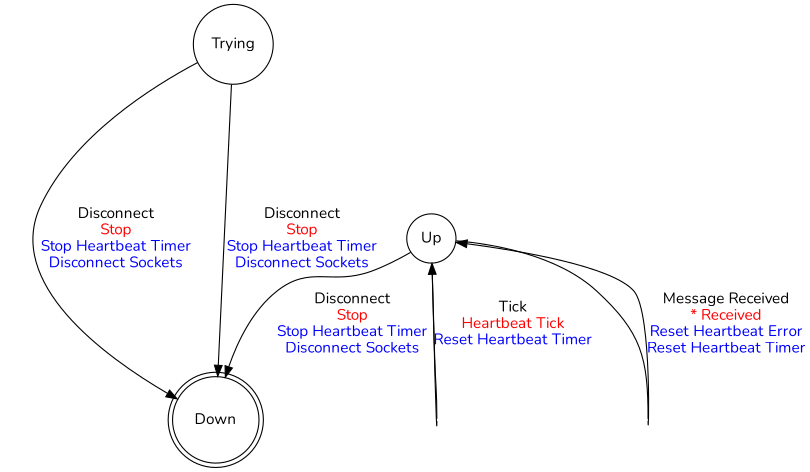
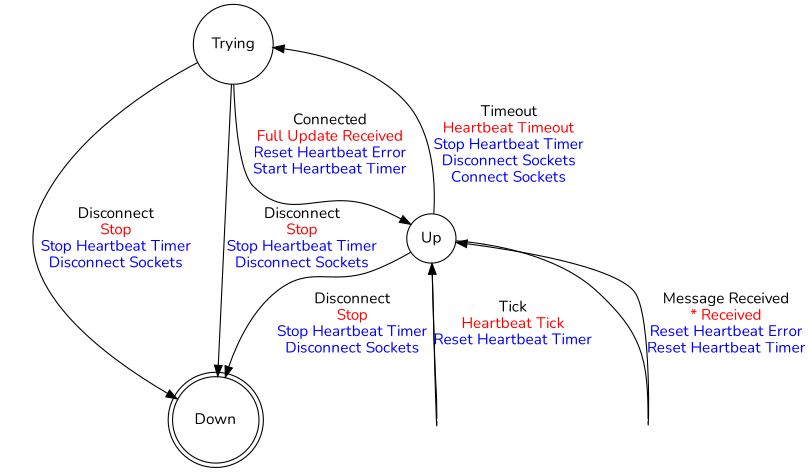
edge "Up" -> "Trying": added, label "Timeout Heartbeat Timeout Stop Heartbeat Timer Disconnect Sockets Connect Sockets"
edge "Trying" -> "Up": added, label "Connected Full Update Received Reset Heartbeat Error Start Heartbeat Timer"
